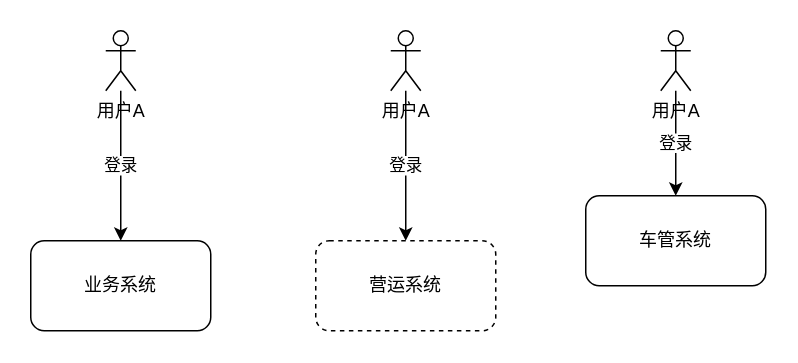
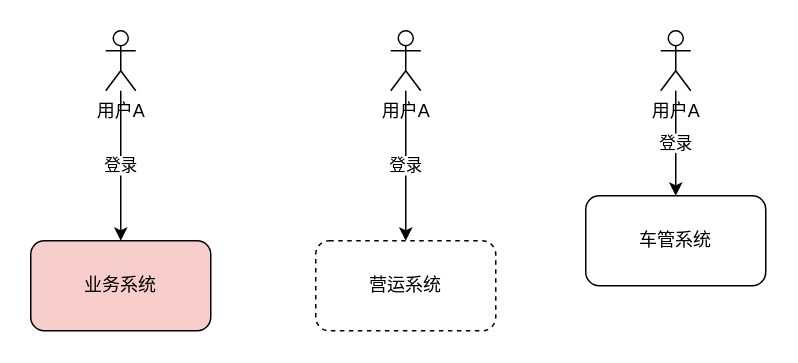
node "业务系统": fillcolor #ffffff -> #f8cecc
